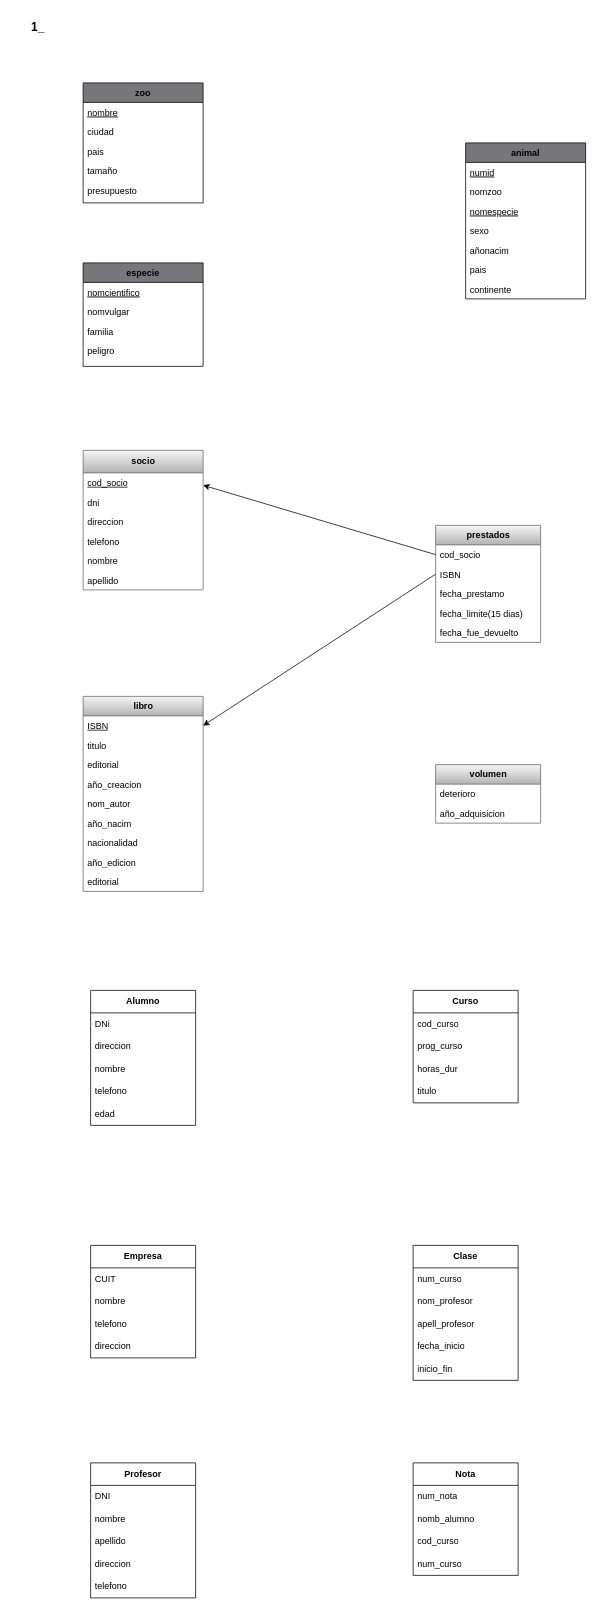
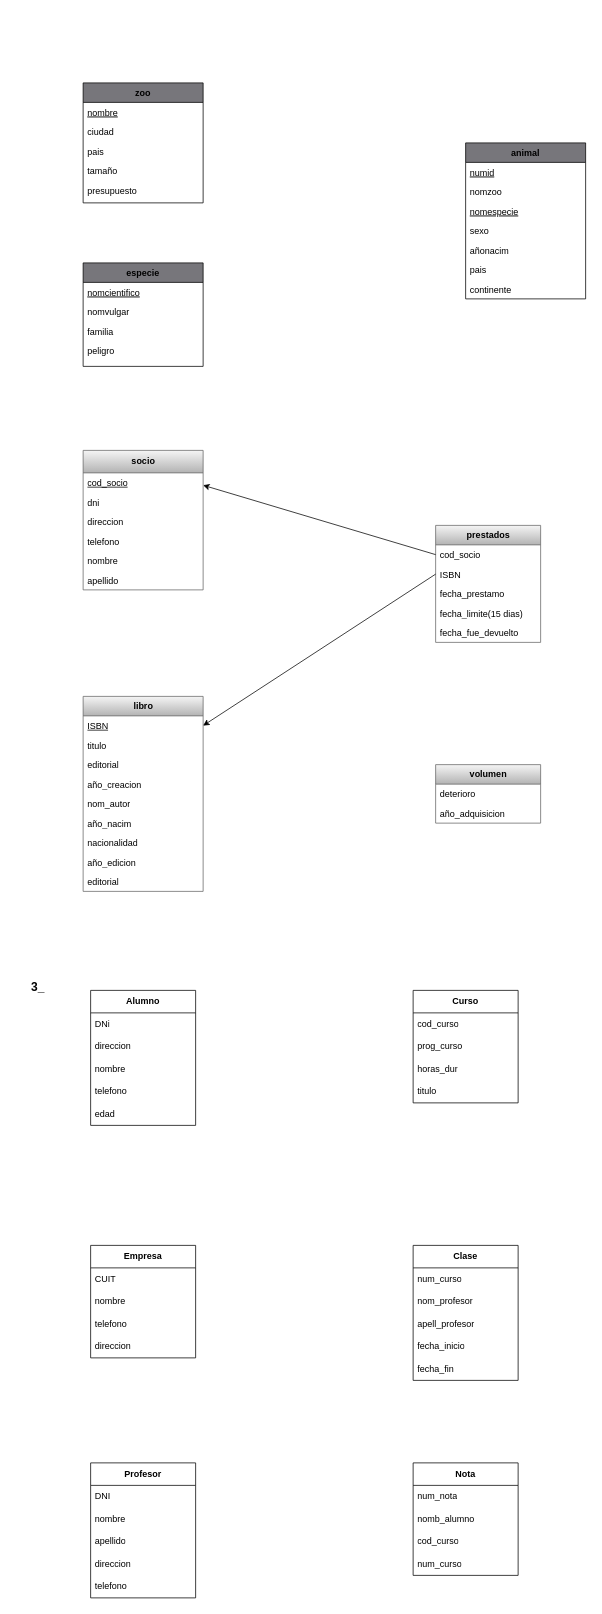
node "1_": removed
node "3_": added
node "inicio_fin": label "inicio_fin" -> "fecha_fin"
